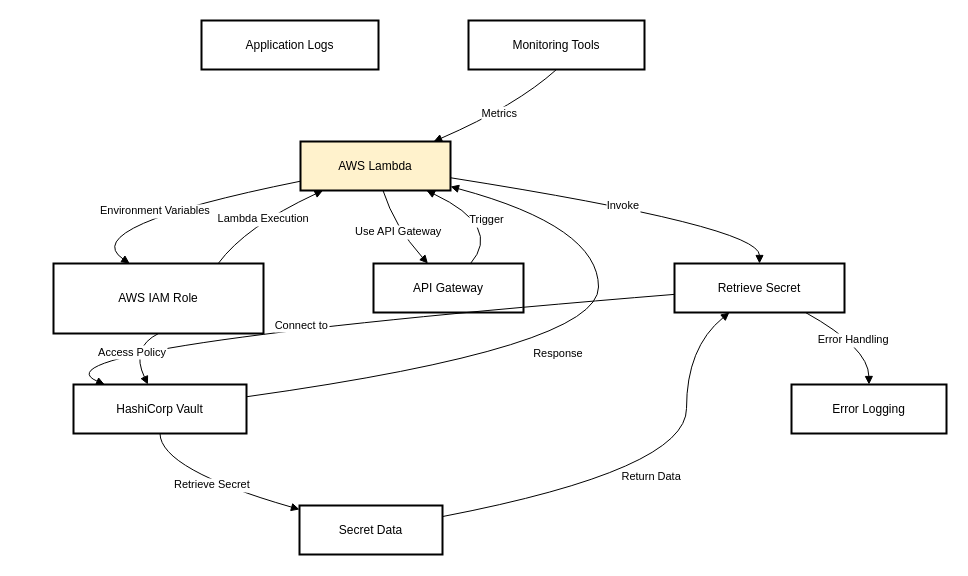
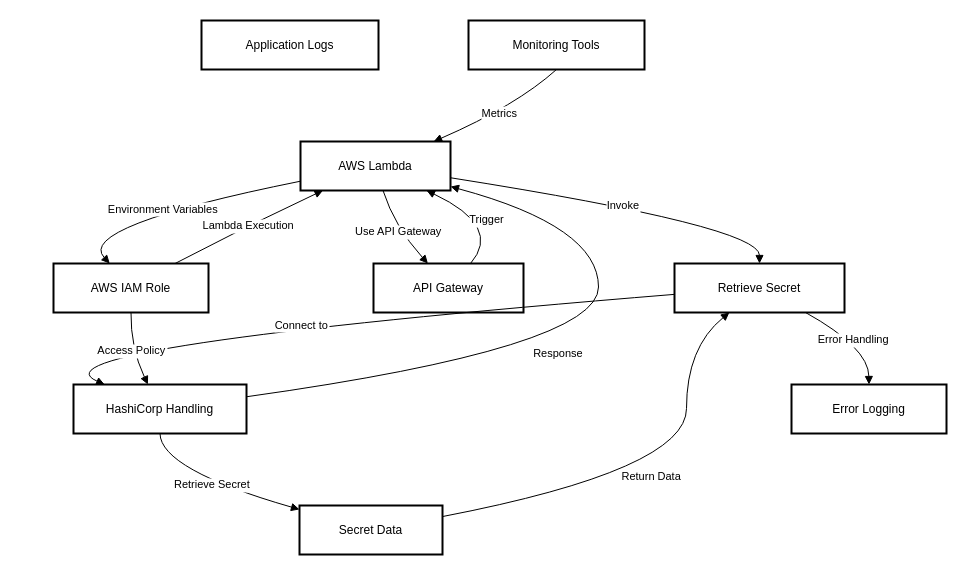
node "AWS Lambda": fillcolor #fff2cc -> #ffffff
node "AWS IAM Role": size 210x70 -> 155x49
node "HashiCorp Vault": label "HashiCorp Vault" -> "HashiCorp Handling"
